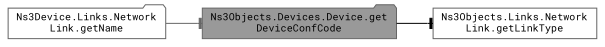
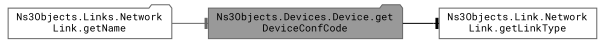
node "Ns3Device.Links.Network Link.getName": label "Ns3Device.Links.Network Link.getName" -> "Ns3Objects.Links.Network Link.getName"
node "Ns3Objects.Links.Network Link.getLinkType": label "Ns3Objects.Links.Network Link.getLinkType" -> "Ns3Objects.Link.Network Link.getLinkType"
